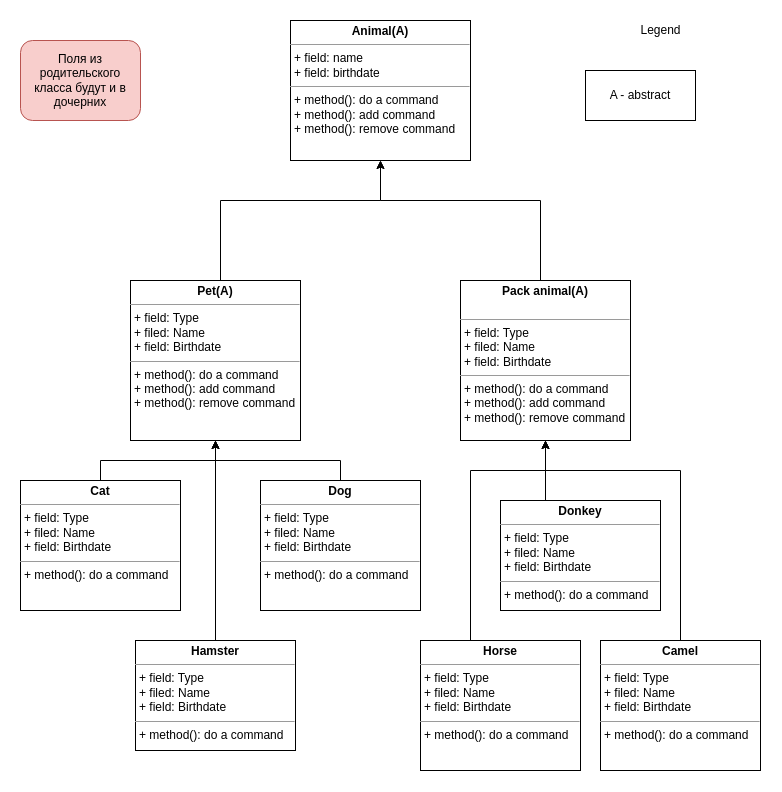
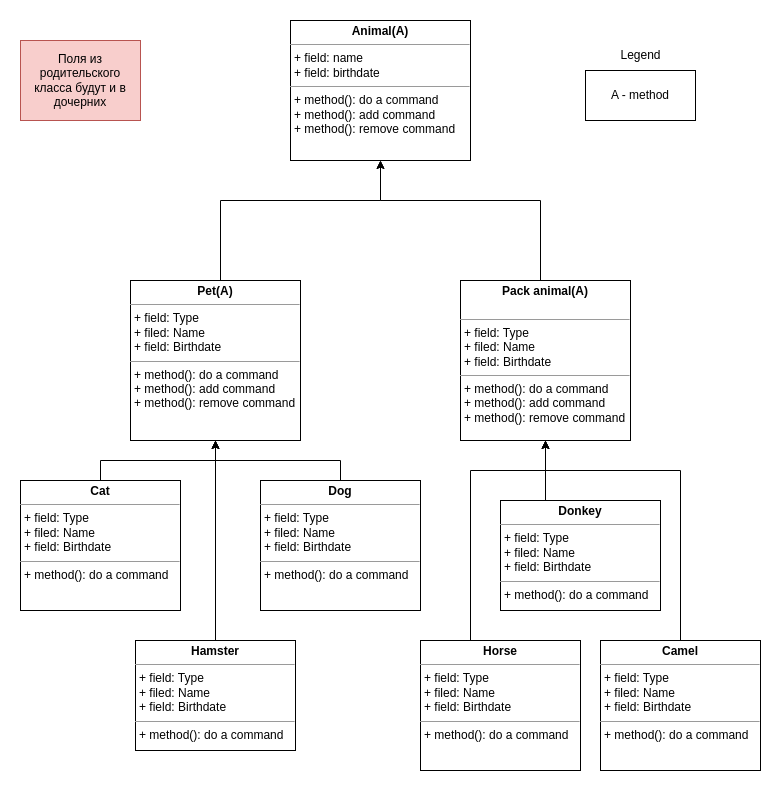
node "Legend": moved (661, 31) -> (641, 56)
node "Поля из родительского класса будут и в дочерних": shape rounded rectangle -> rectangle
node "A - abstract": label "A - abstract" -> "A - method"
